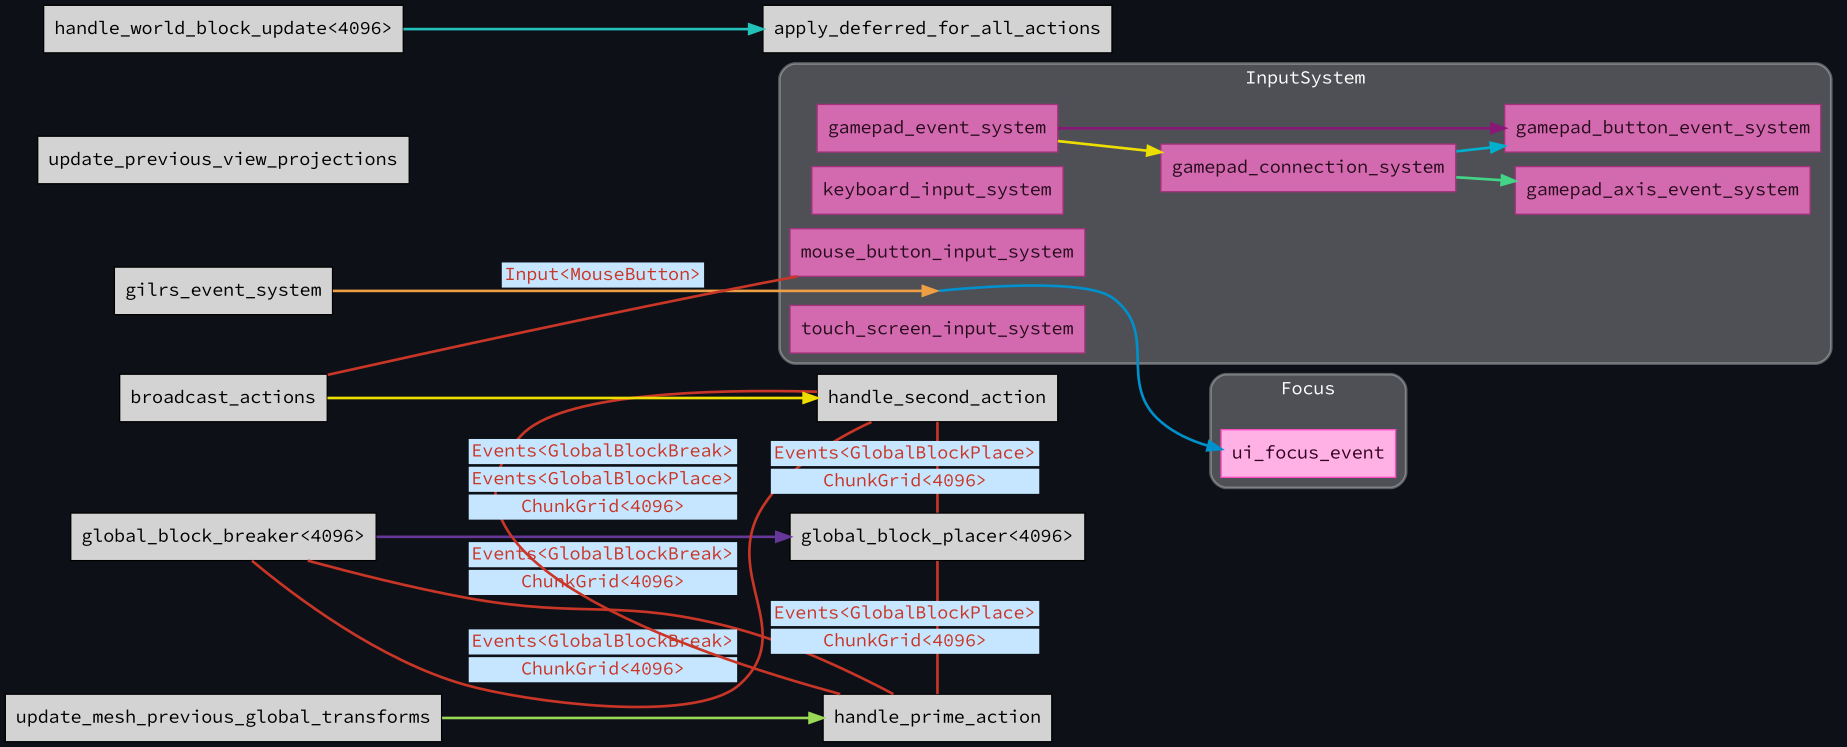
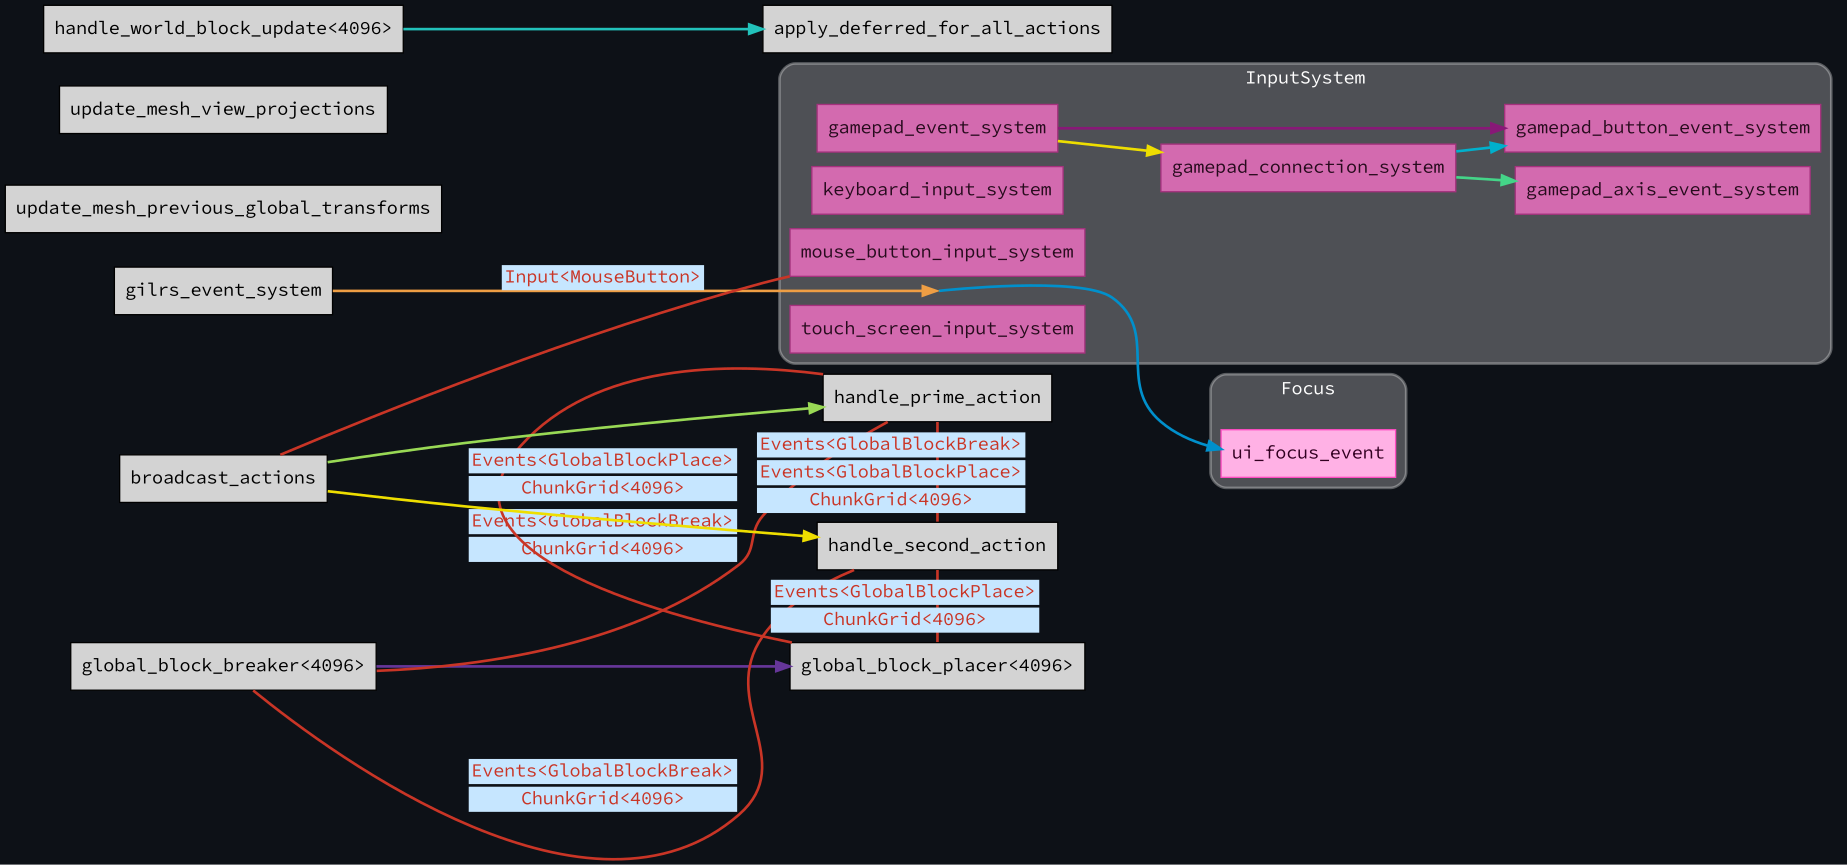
node "update_previous_view_projections": label "update_previous_view_projections" -> "update_mesh_view_projections"
edge "update_mesh_previous_global_transforms" -> "handle_prime_action": now "broadcast_actions" -> "handle_prime_action"
